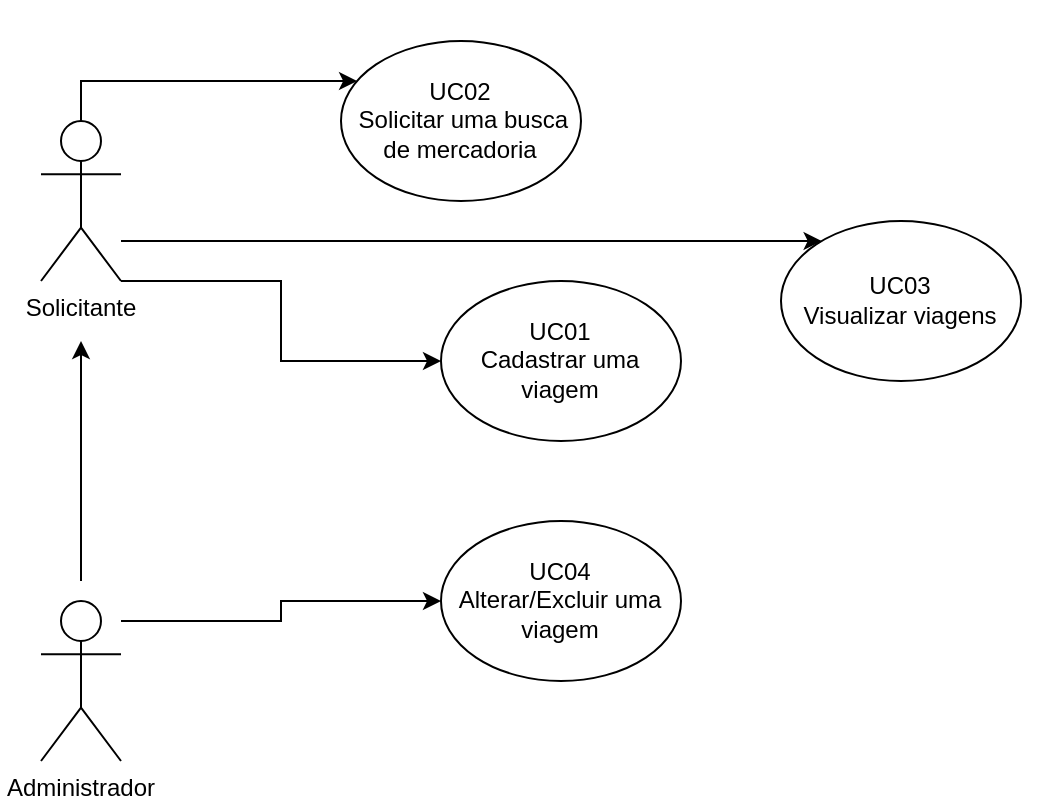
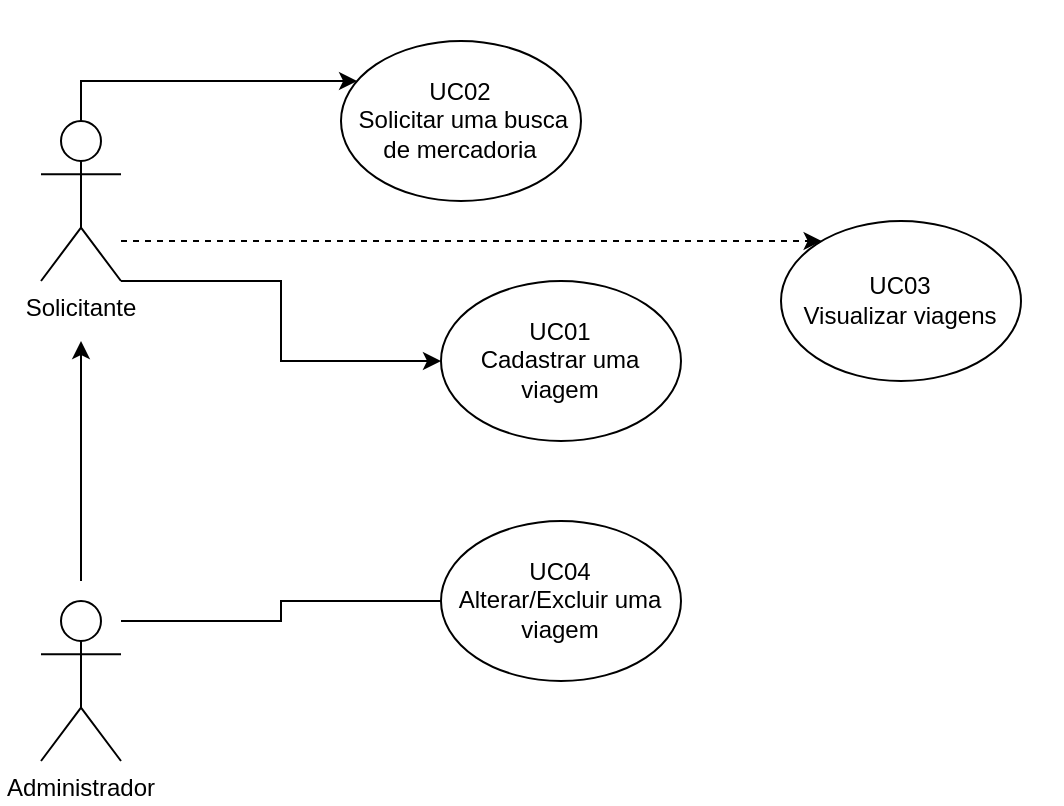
edge "Solicitante" -> "UC03 Visualizar viagens": style solid -> dashed
edge "Administrador" -> "UC04 Alterar/Excluir uma viagem": arrowhead classic -> none
